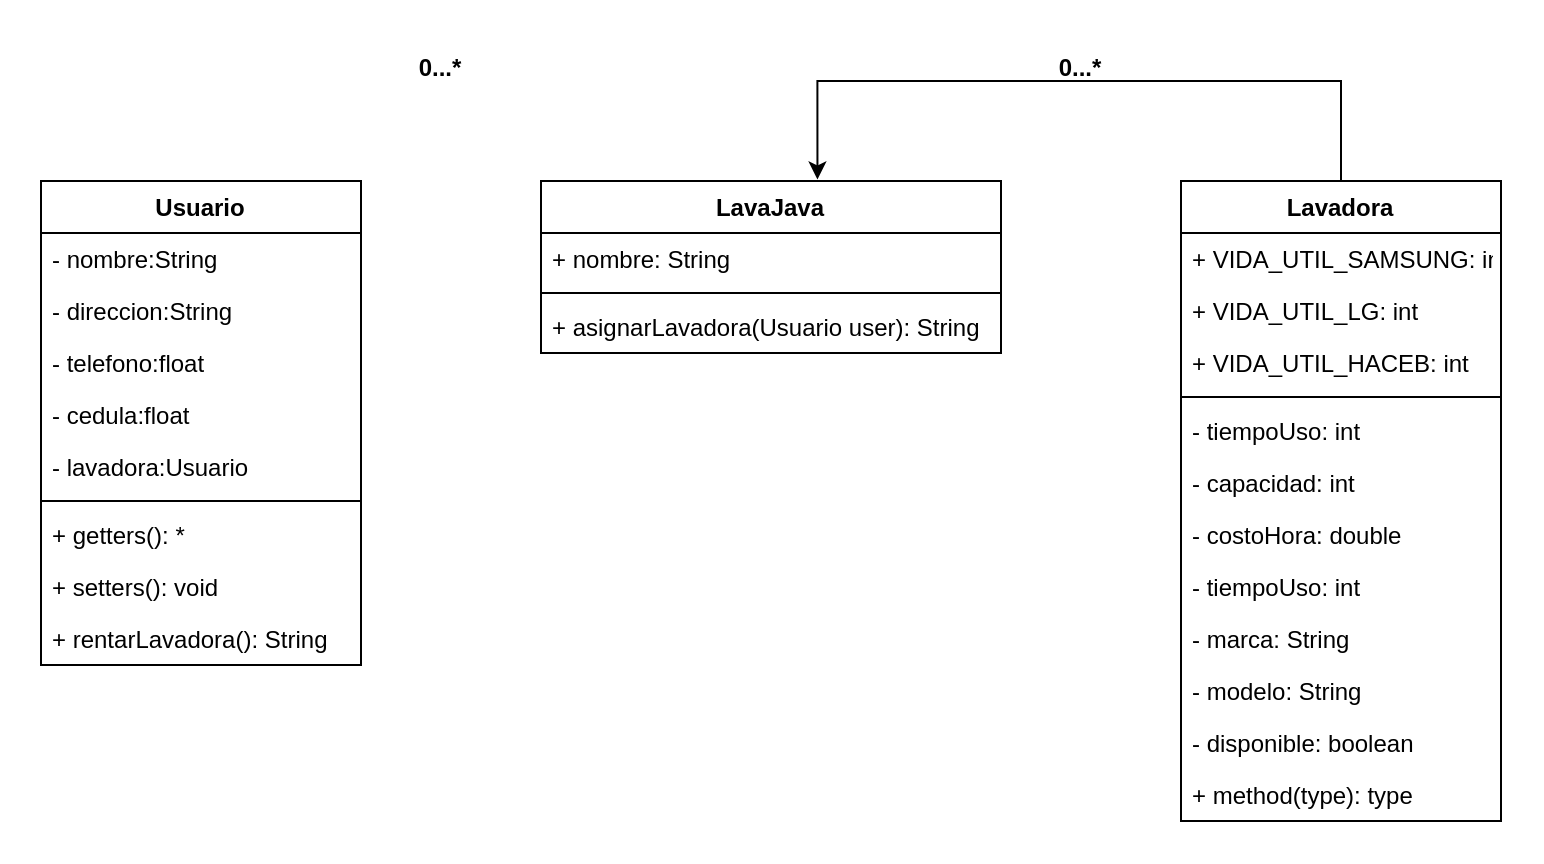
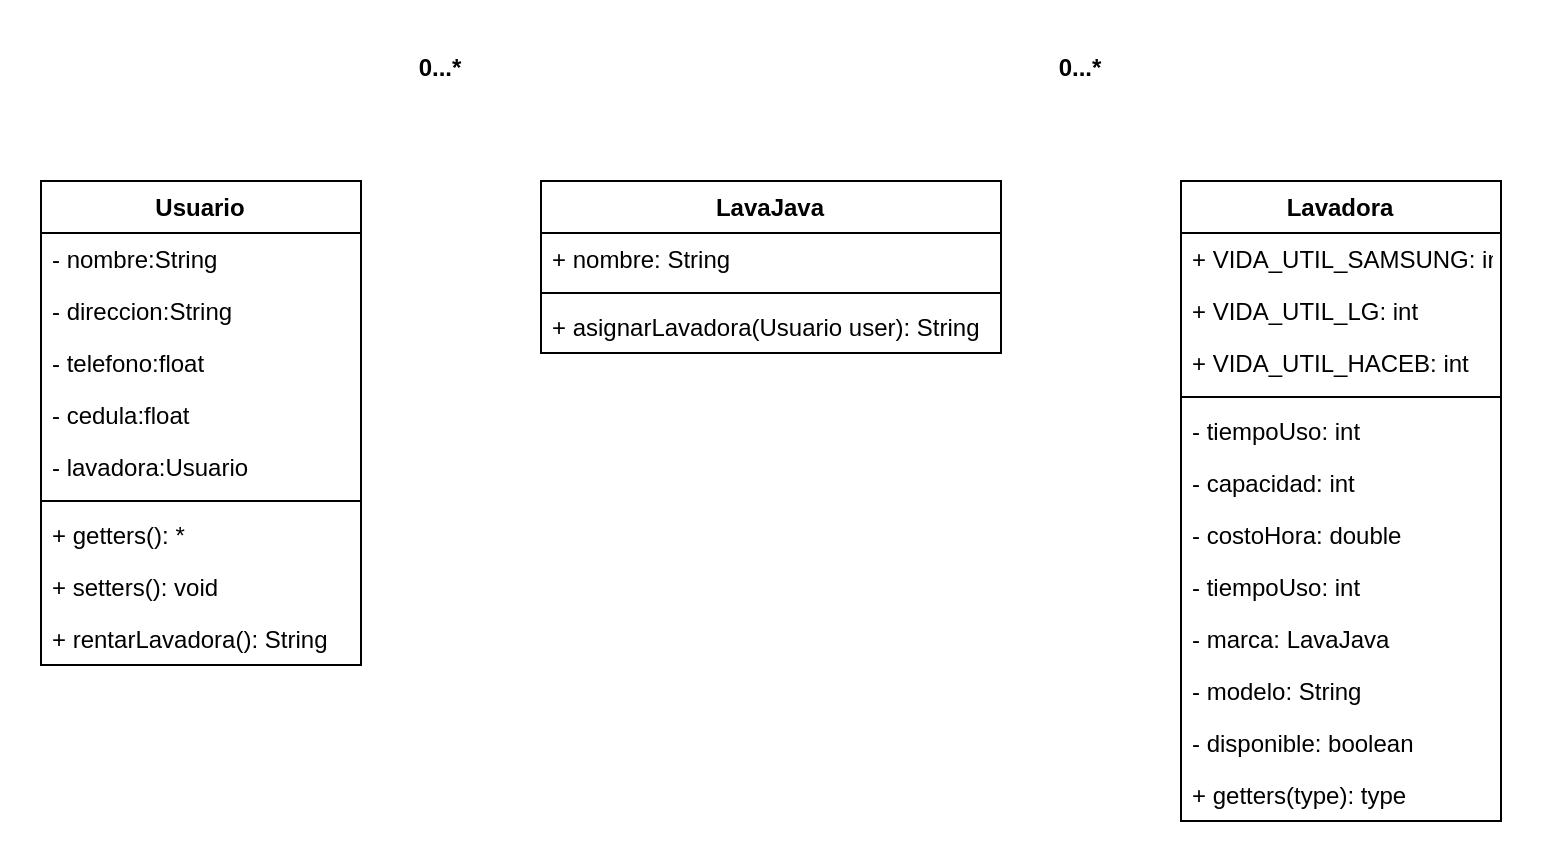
edge "Lavadora" -> "LavaJava": removed
node "- marca: String": label "- marca: String" -> "- marca: LavaJava"
node "+ method(type): type": label "+ method(type): type" -> "+ getters(type): type"
